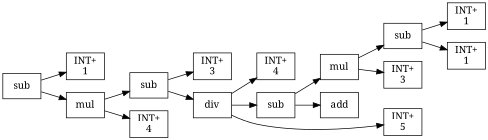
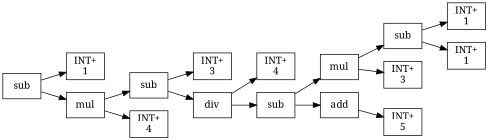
edge "div" -> "INT+ 5": now "add" -> "INT+ 5"
